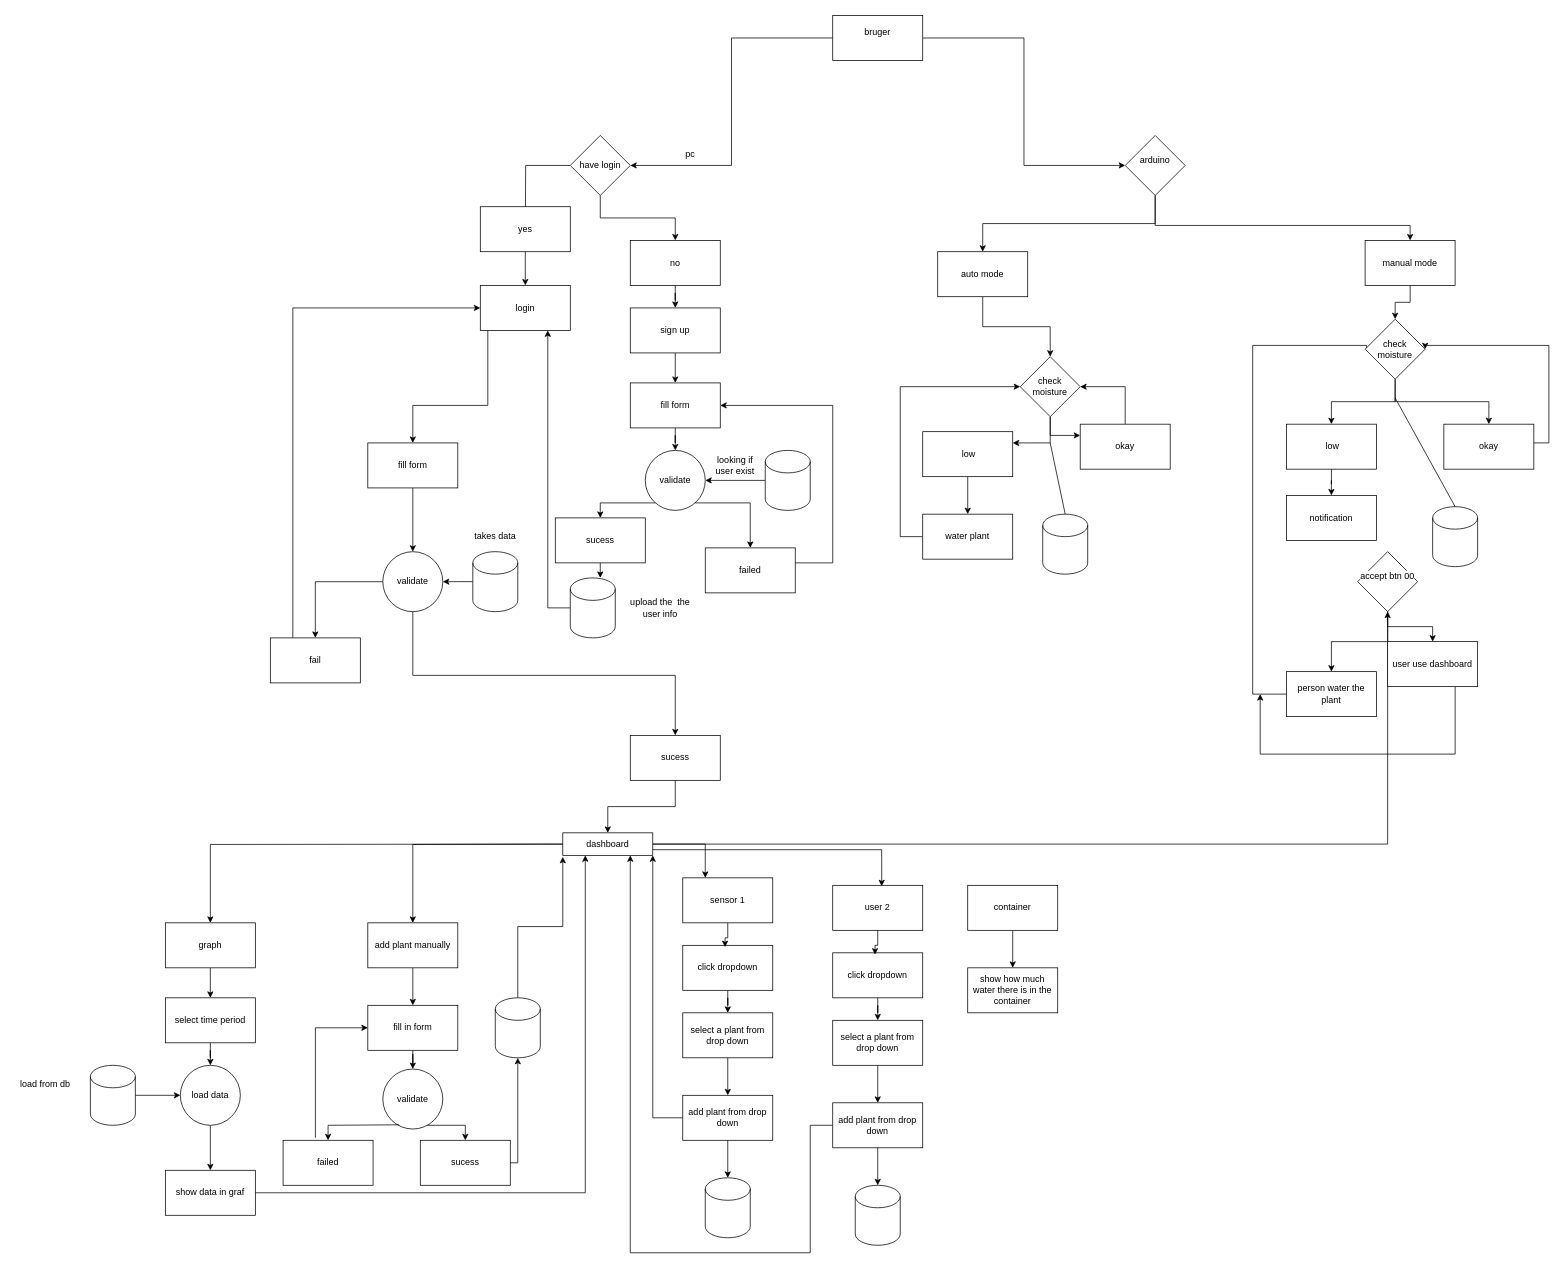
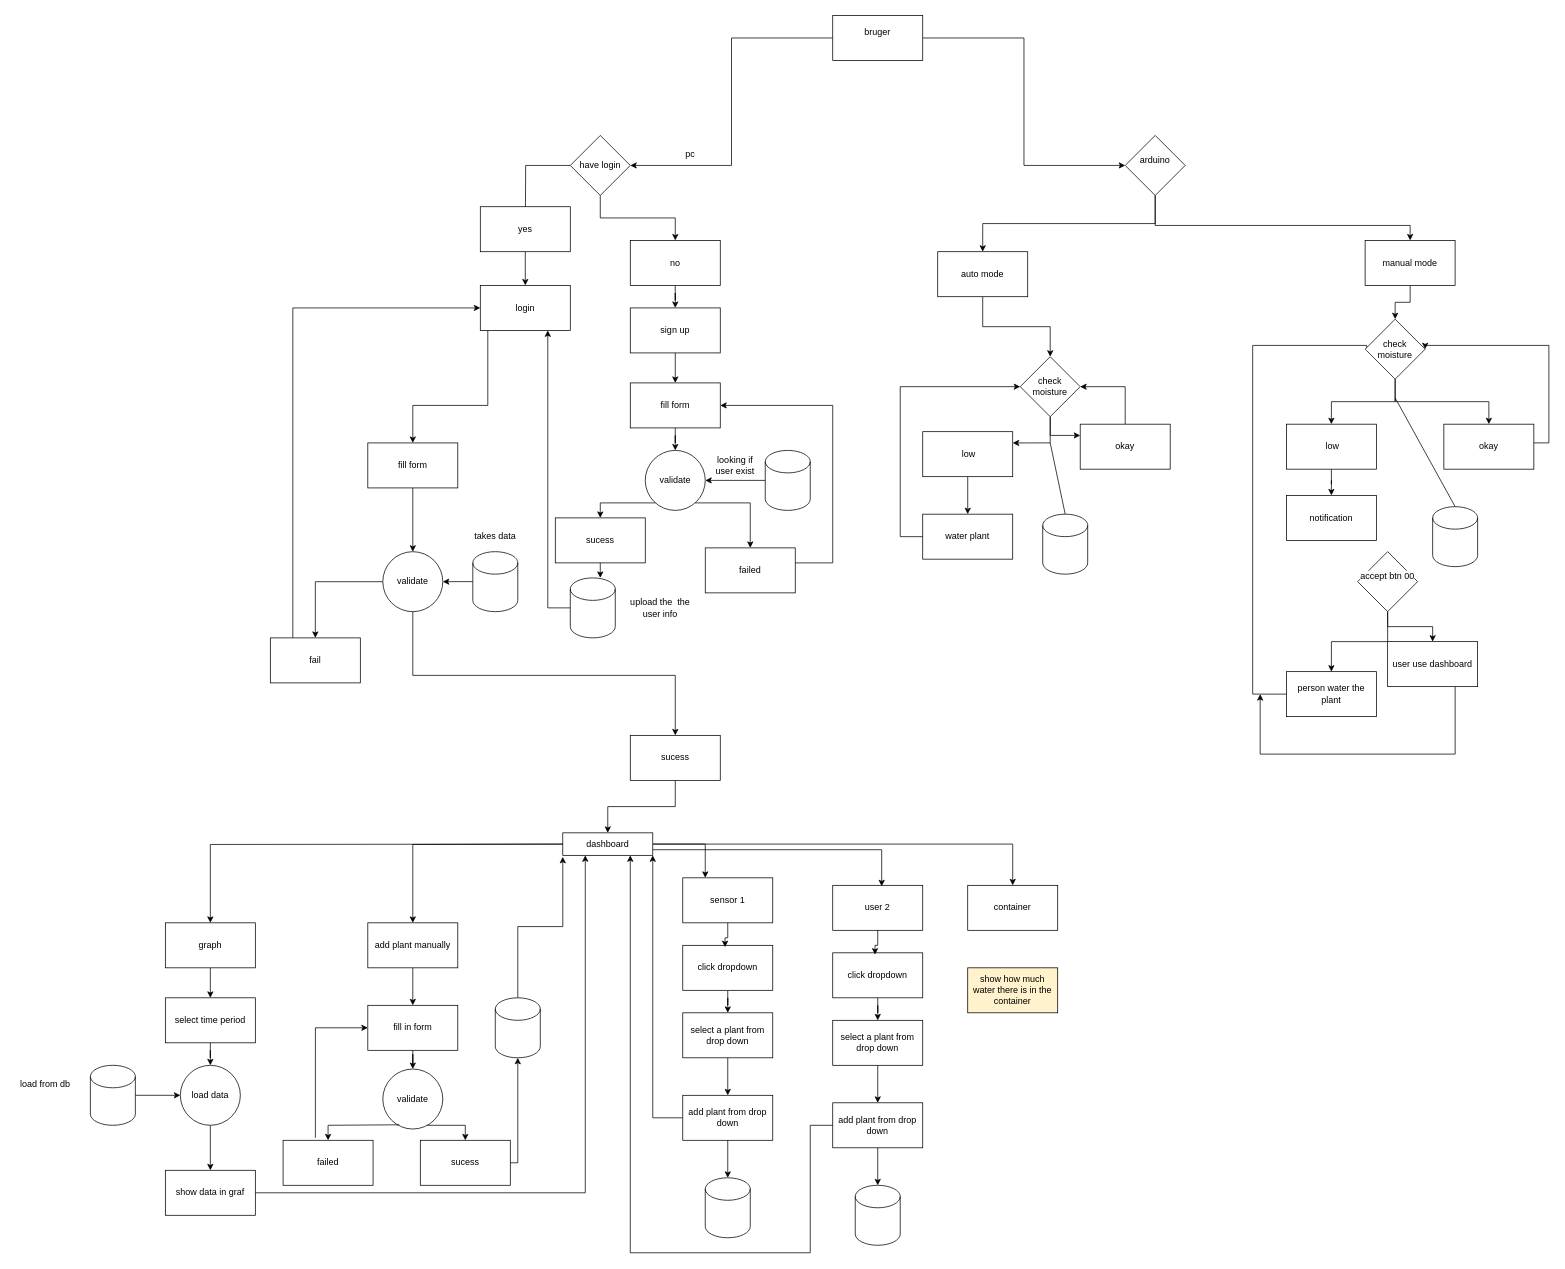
edge "dashboard" -> "accept btn 00": now "dashboard" -> "container"
edge "container" -> "show how much water there is in the container": removed
node "show how much water there is in the container": fillcolor #ffffff -> #fff2cc
